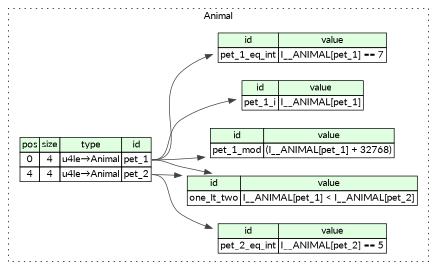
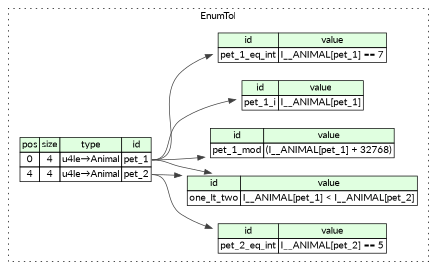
cluster "Animal": label "Animal" -> "EnumToI"
